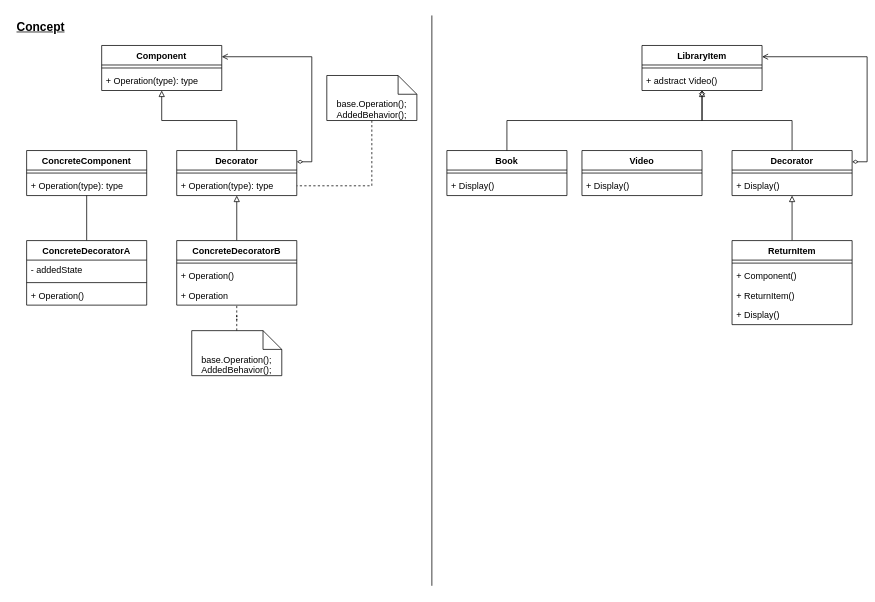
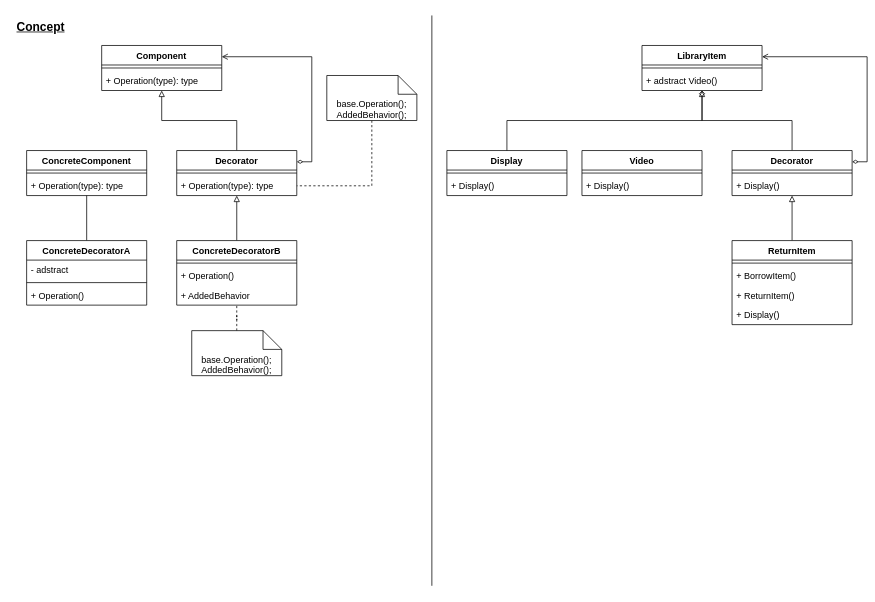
node "Book": label "Book" -> "Display"
node "- addedState": label "- addedState" -> "- adstract"
node "+ Component()": label "+ Component()" -> "+ BorrowItem()"
node "+ Operation": label "+ Operation" -> "+ AddedBehavior"
